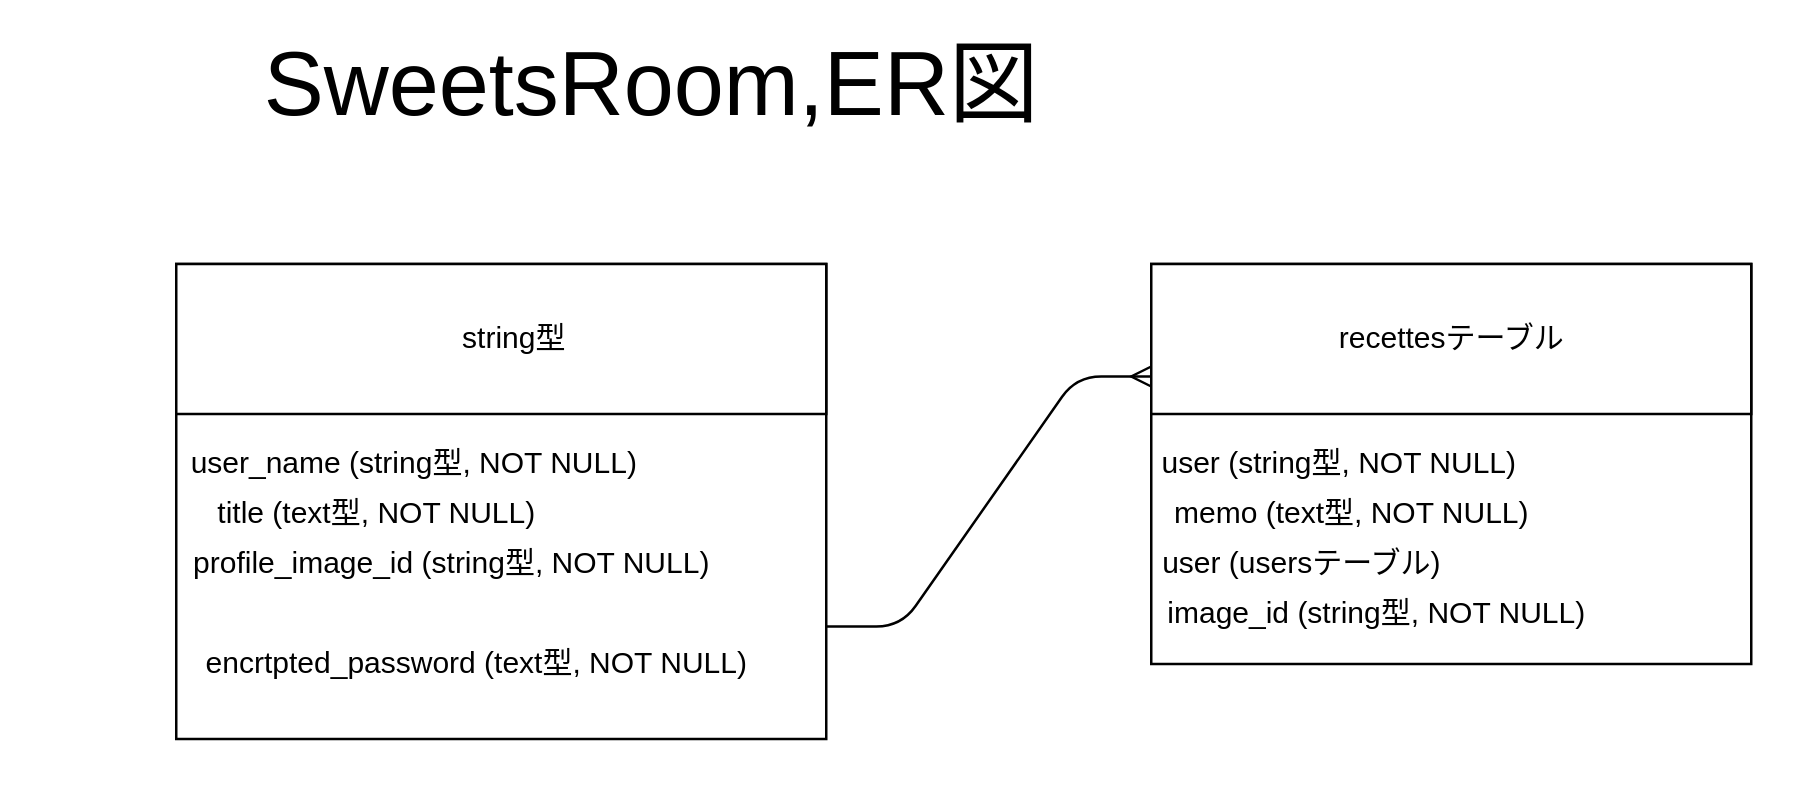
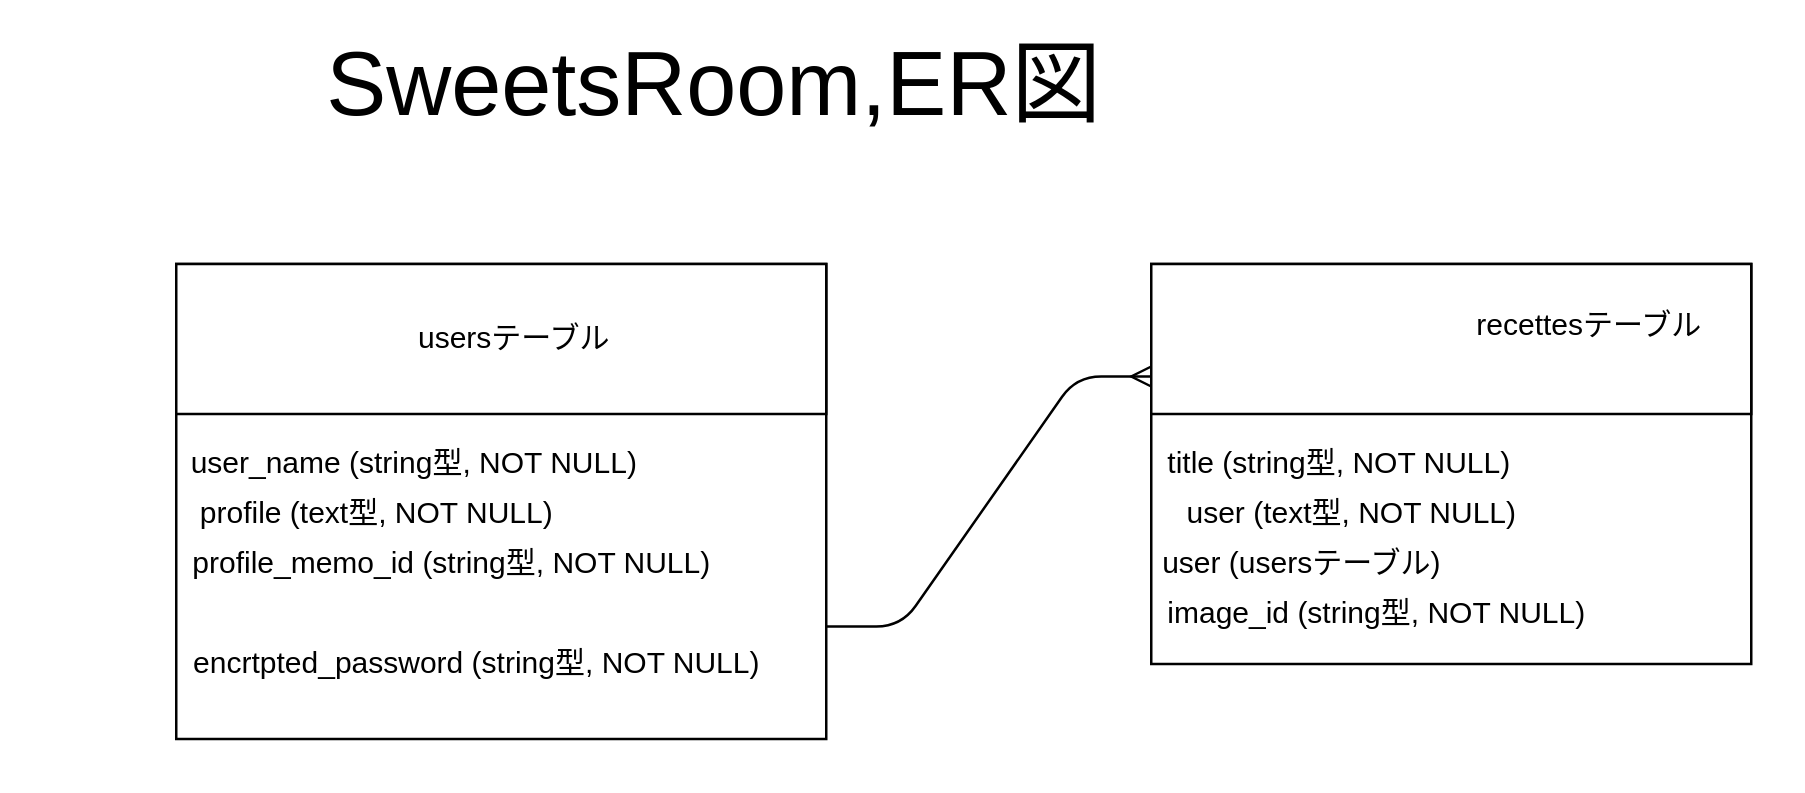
node "SweetsRoom,ER図": moved (651, 101) -> (714, 101)
node "string型": label "string型" -> "usersテーブル"
node "recettesテーブル": moved (1451, 339) -> (1589, 326)
node "user (string型, NOT NULL)": label "user (string型, NOT NULL)" -> "title (string型, NOT NULL)"
node "title (text型, NOT NULL)": label "title (text型, NOT NULL)" -> "profile (text型, NOT NULL)"
node "memo (text型, NOT NULL)": label "memo (text型, NOT NULL)" -> "user (text型, NOT NULL)"
node "profile_image_id (string型, NOT NULL)": label "profile_image_id (string型, NOT NULL)" -> "profile_memo_id (string型, NOT NULL)"
node "encrtpted_password (text型, NOT NULL)": label "encrtpted_password (text型, NOT NULL)" -> "encrtpted_password (string型, NOT NULL)"
